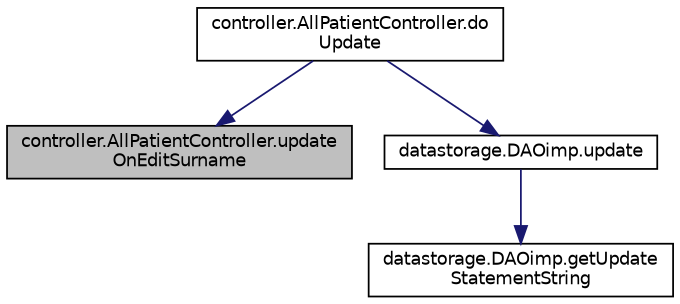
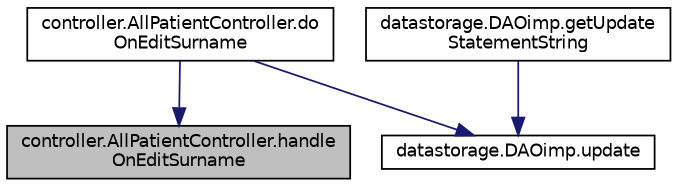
node "controller.AllPatientController.do Update": label "controller.AllPatientController.do Update" -> "controller.AllPatientController.do OnEditSurname"
node "controller.AllPatientController.update OnEditSurname": label "controller.AllPatientController.update OnEditSurname" -> "controller.AllPatientController.handle OnEditSurname"
edge "datastorage.DAOimp.update" -> "datastorage.DAOimp.getUpdate StatementString": reversed
